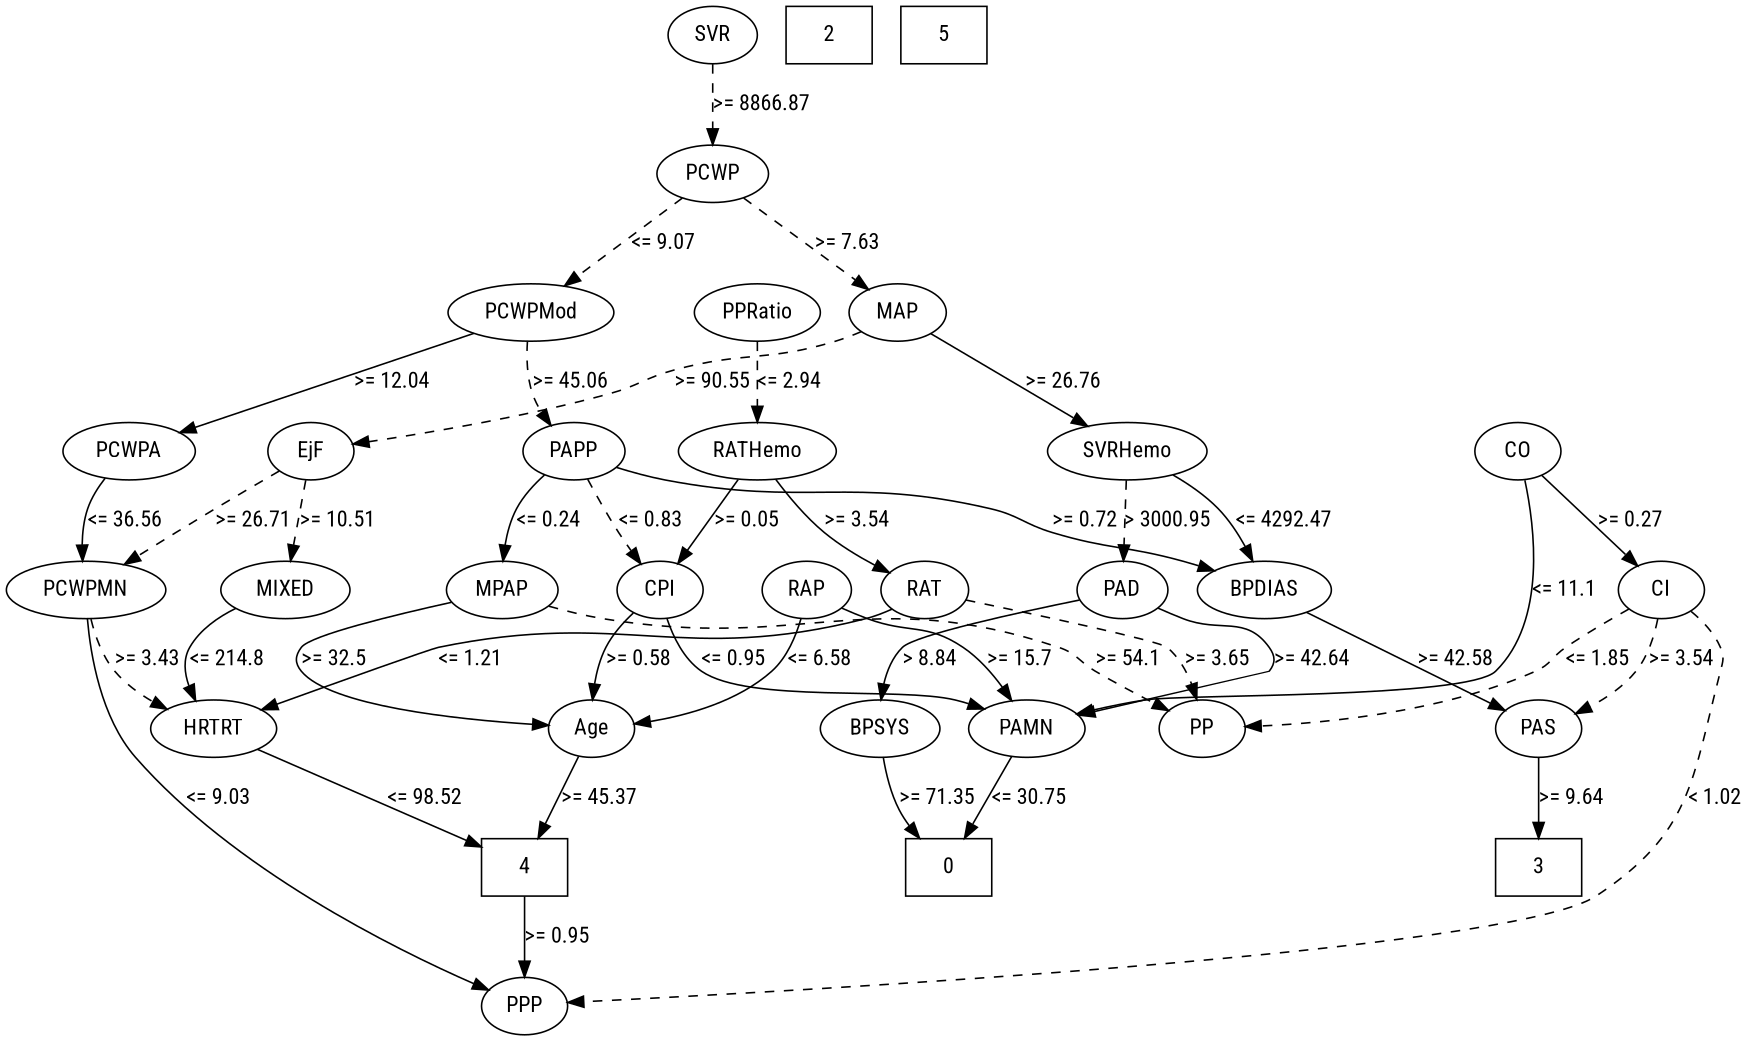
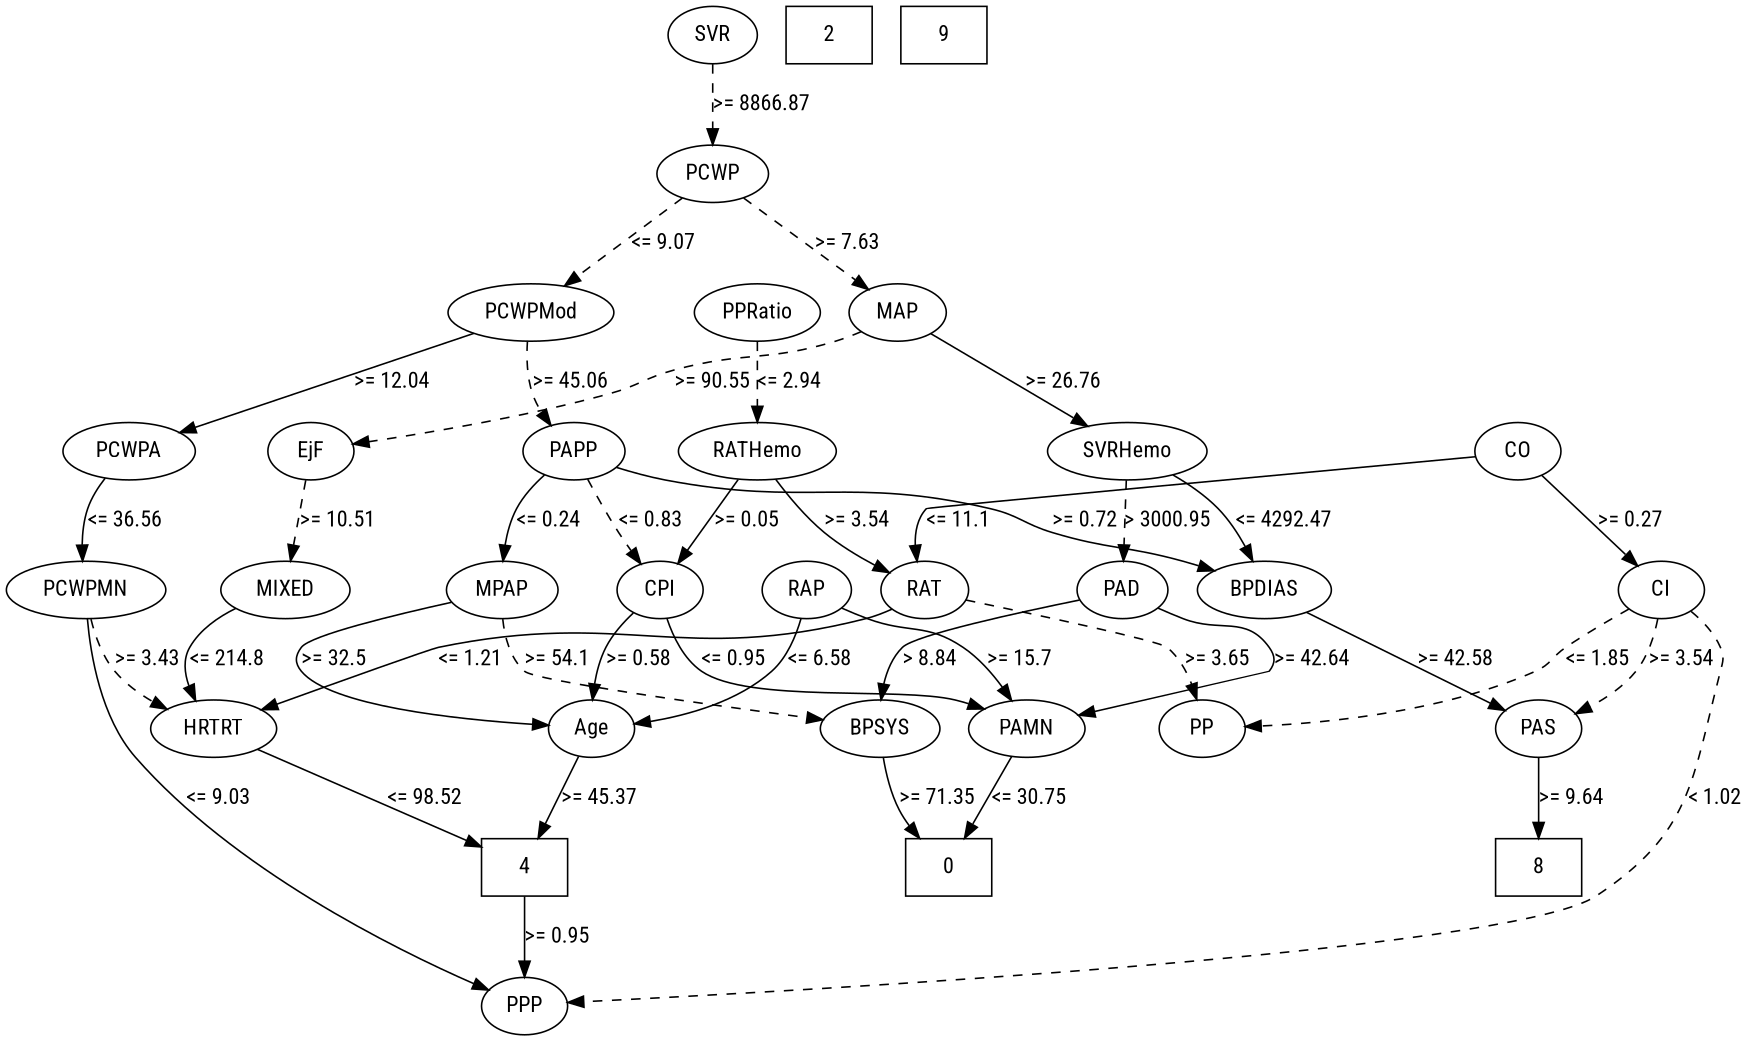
node "5": label "5" -> "9"
edge "EjF" -> "PCWPMN": removed, label ">= 26.71"
edge "MPAP" -> "PP": now "MPAP" -> "BPSYS"
edge "CO" -> "PAMN": now "CO" -> "RAT"
node "3": label "3" -> "8"
